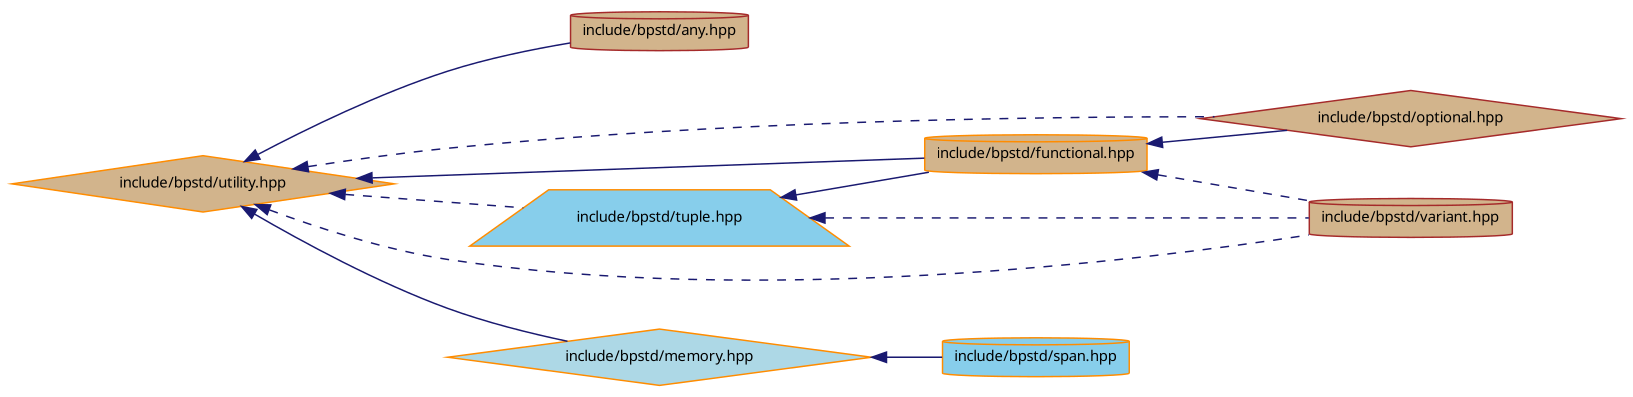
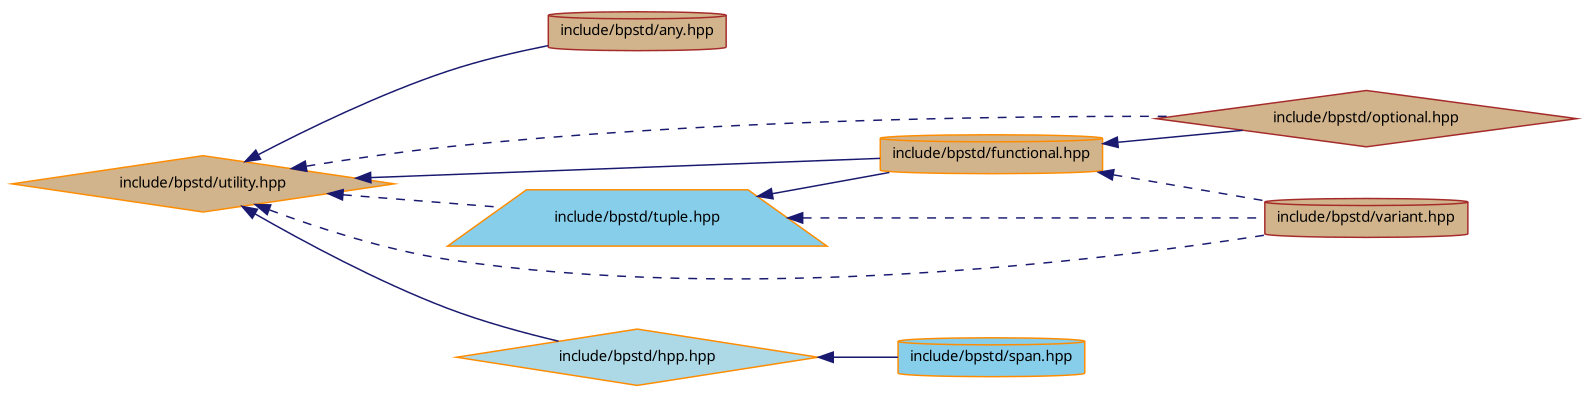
node "include/bpstd/memory.hpp": label "include/bpstd/memory.hpp" -> "include/bpstd/hpp.hpp"
